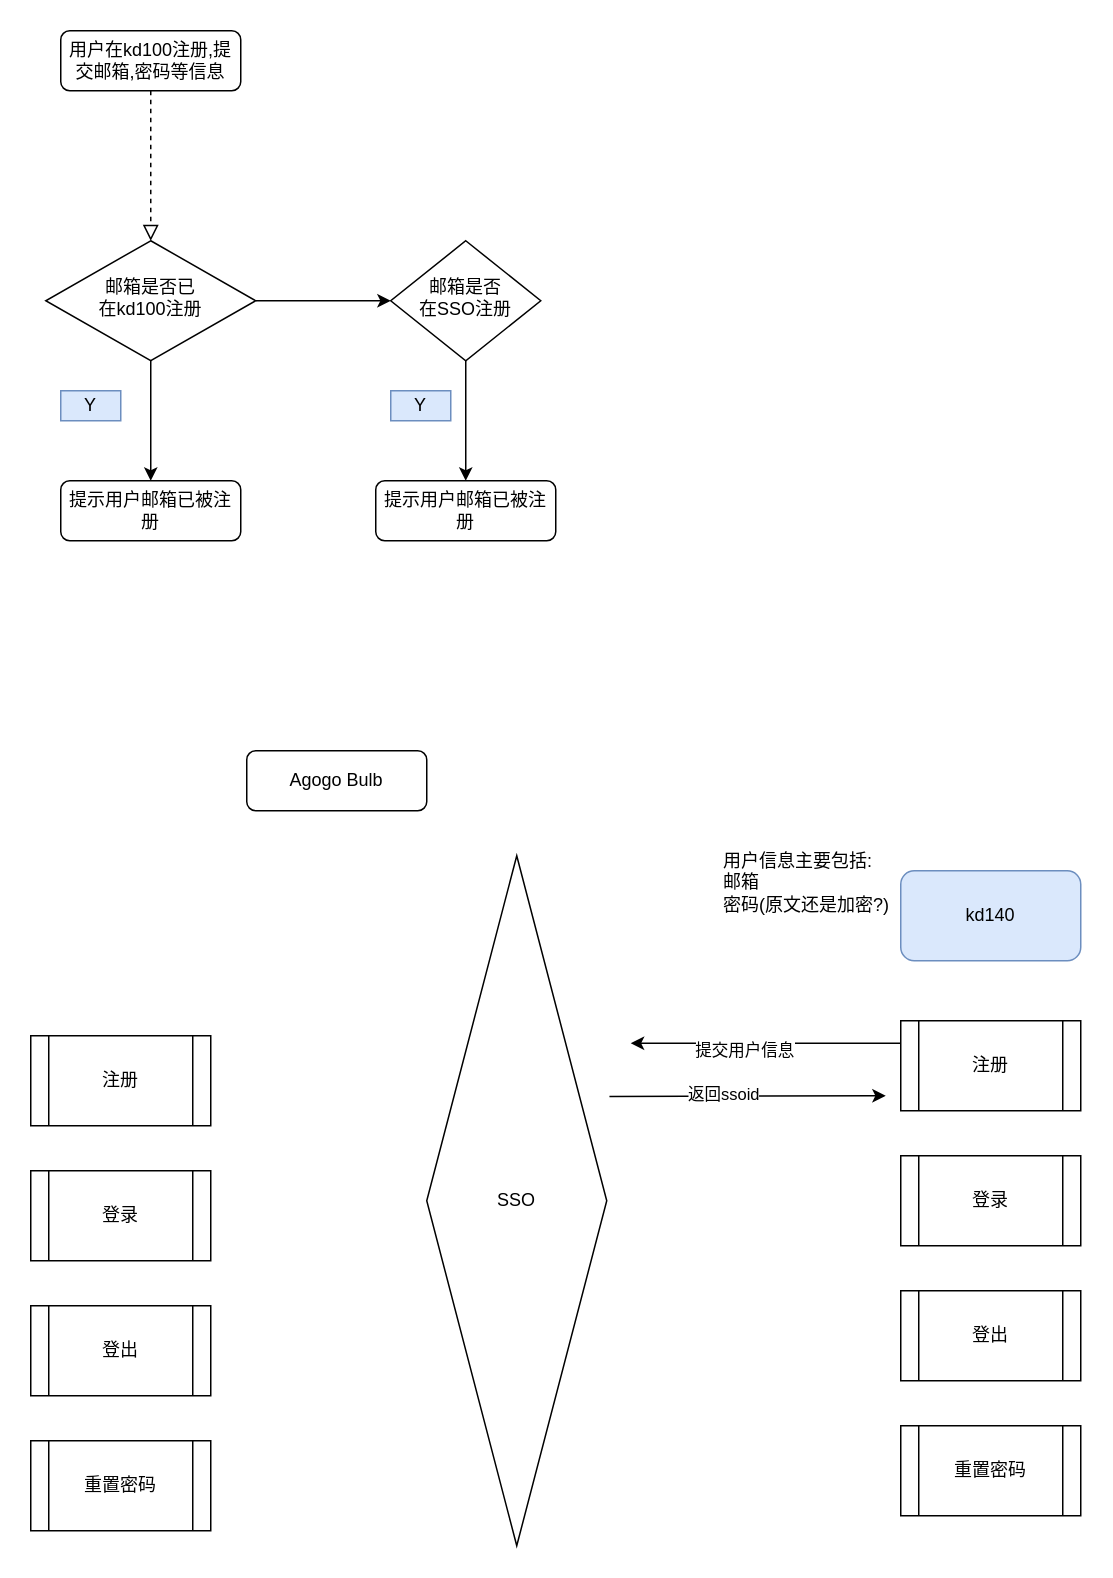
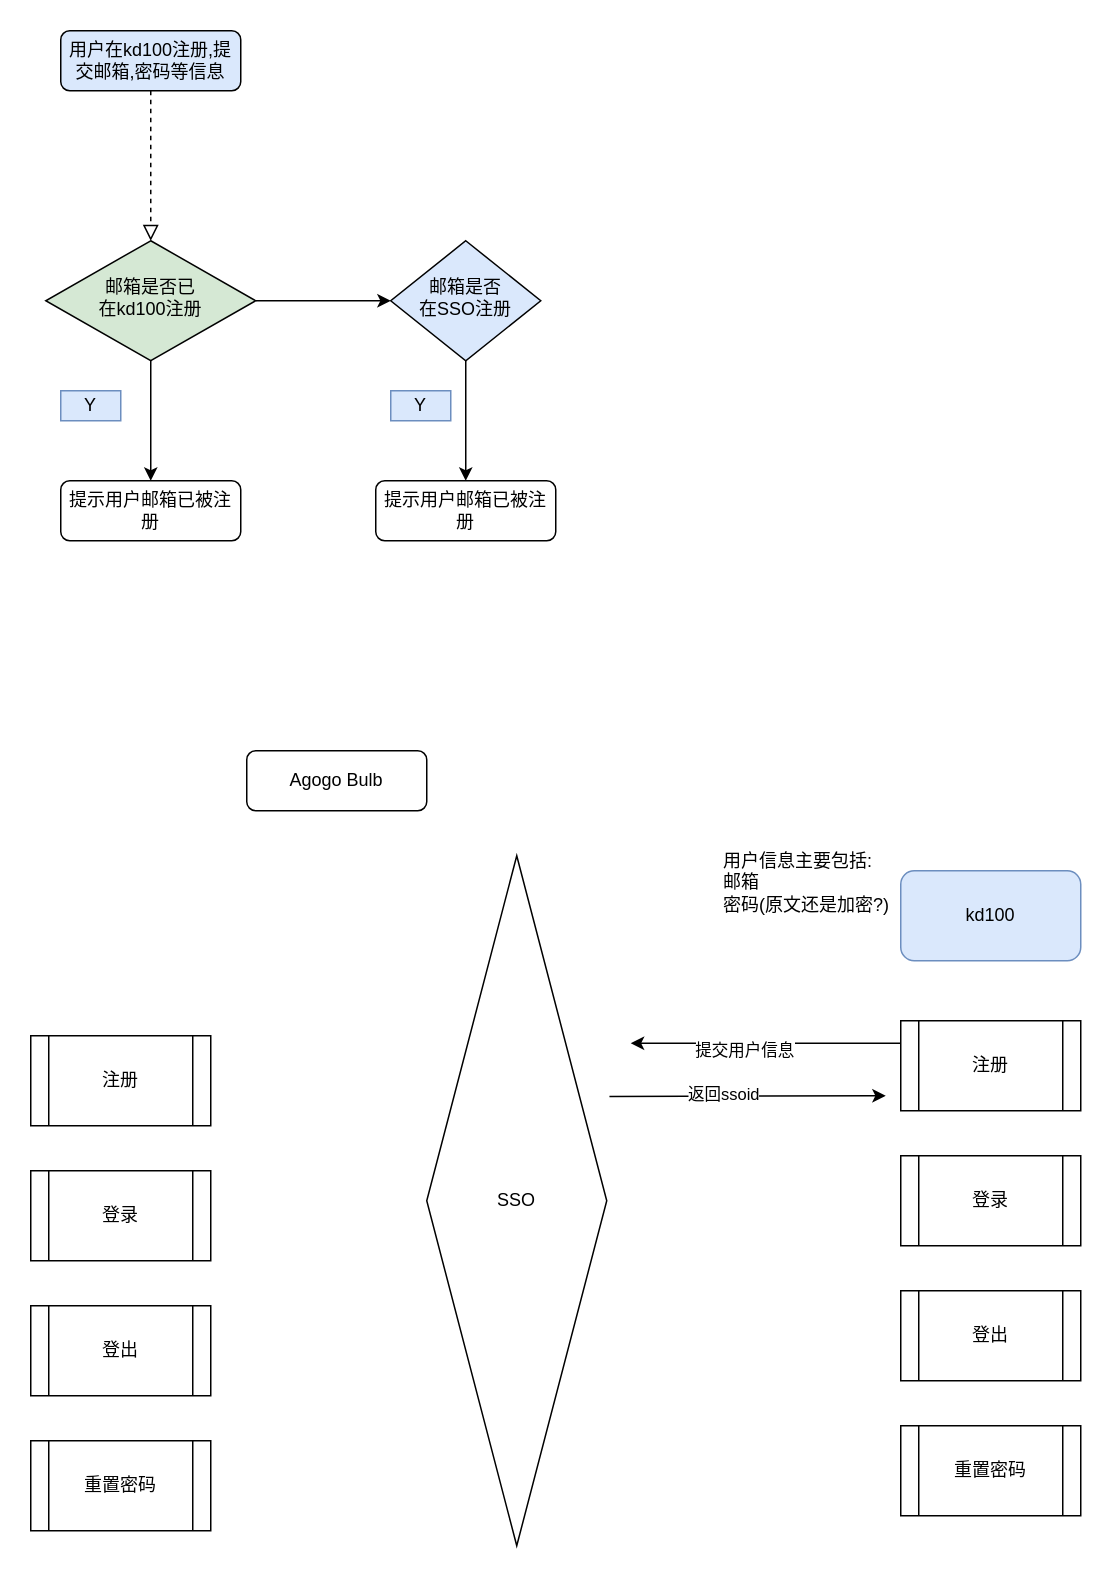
node "用户在kd100注册,提交邮箱,密码等信息": fillcolor #ffffff -> #dae8fc
node "邮箱是否已 在kd100注册": fillcolor #ffffff -> #d5e8d4
node "邮箱是否 在SSO注册": fillcolor #ffffff -> #dae8fc
node "kd140": label "kd140" -> "kd100"
